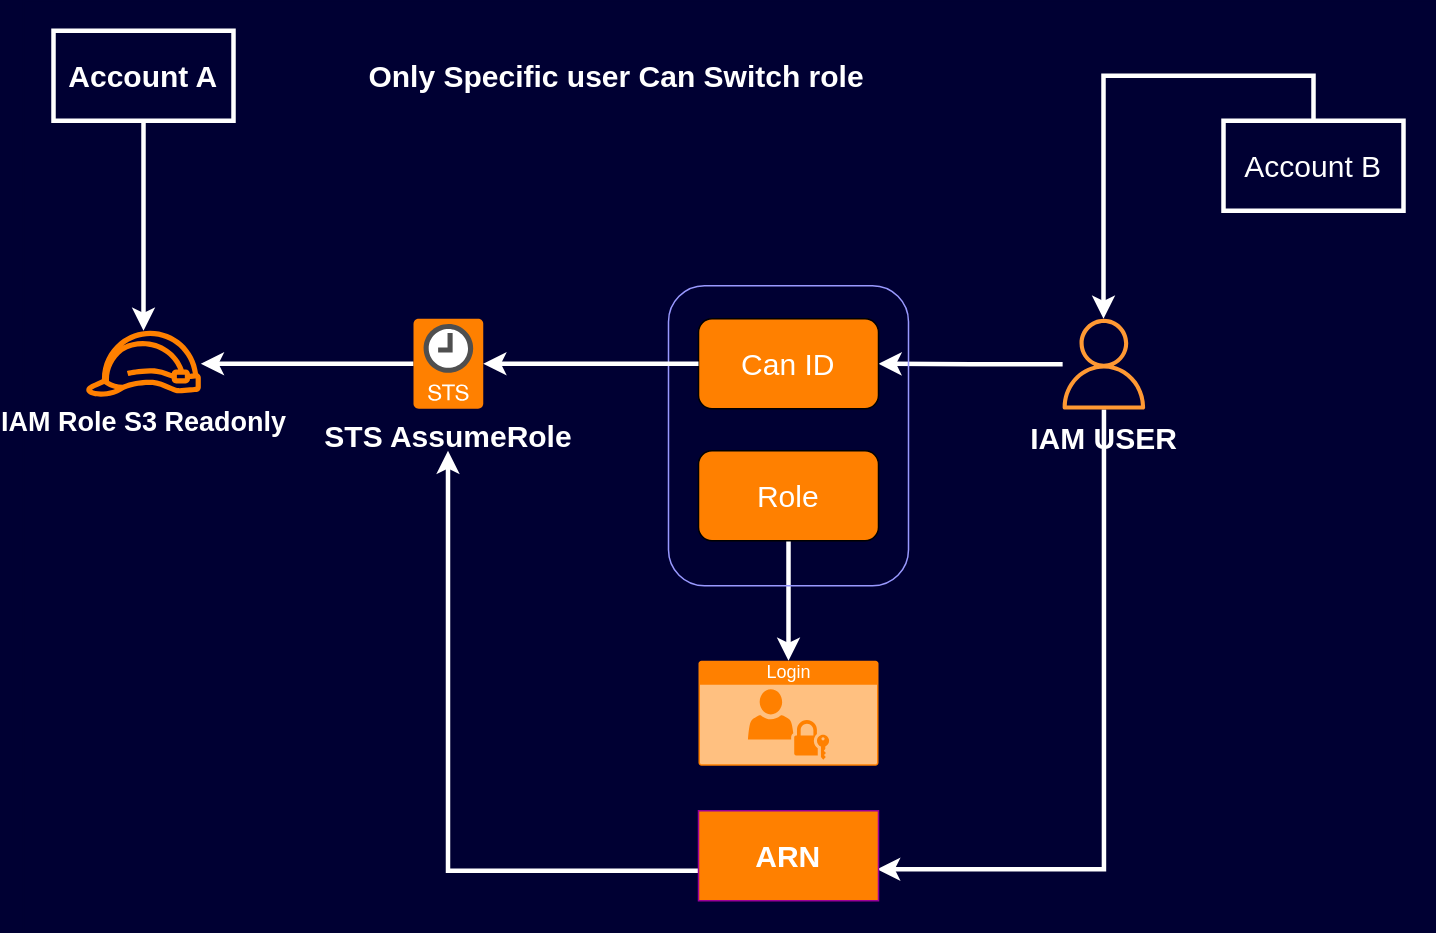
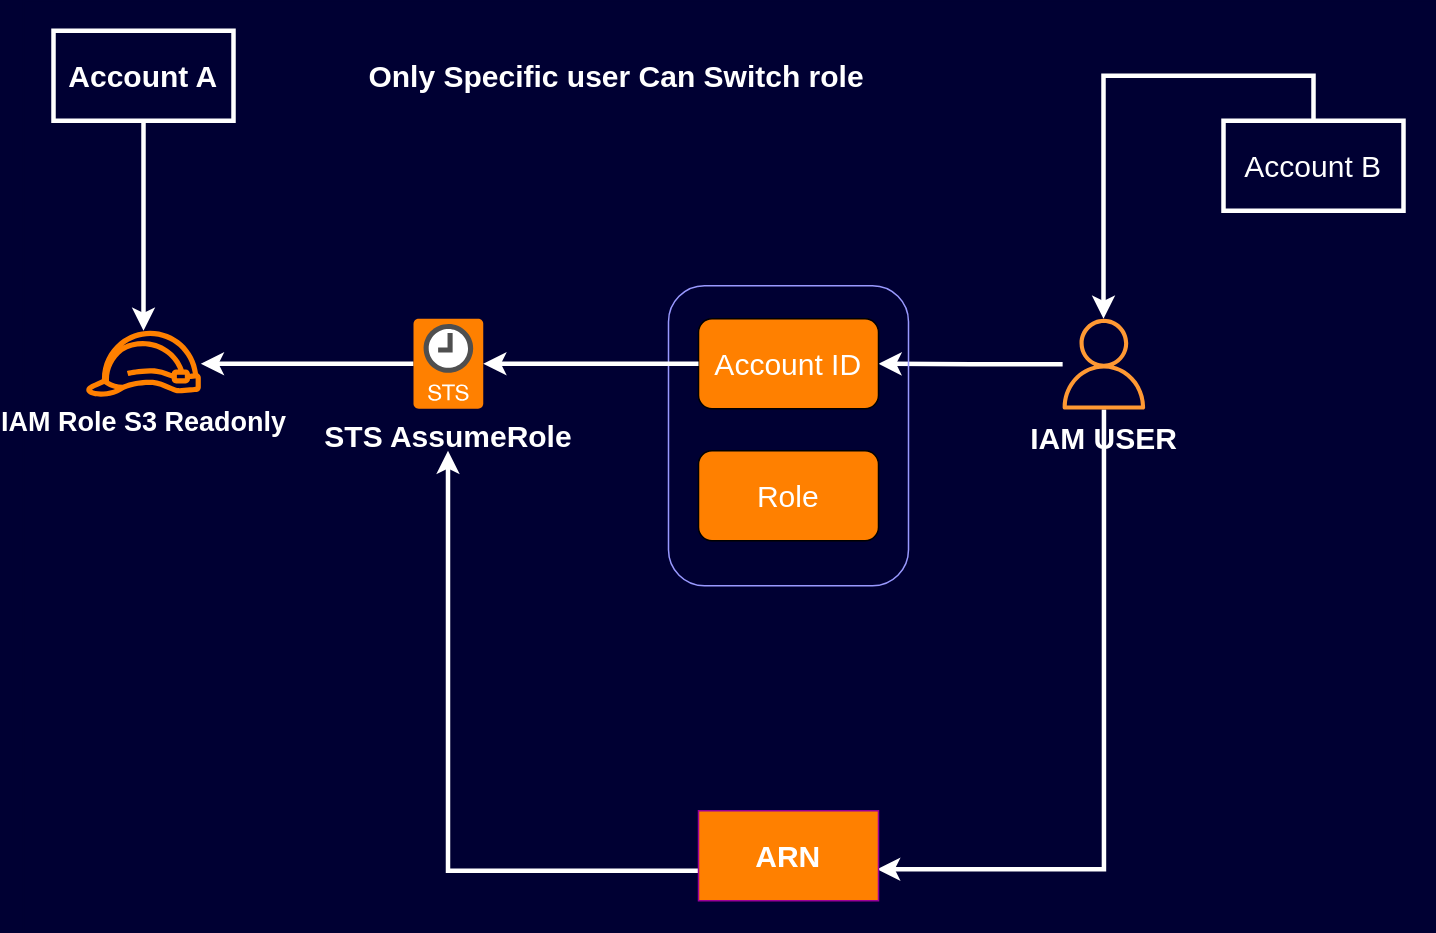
node "Can ID": label "Can ID" -> "Account ID"
edge "Role" -> "Login": removed
node "Login": removed
